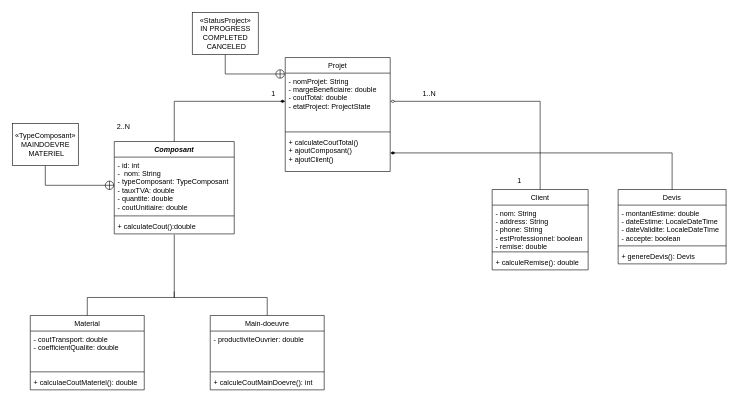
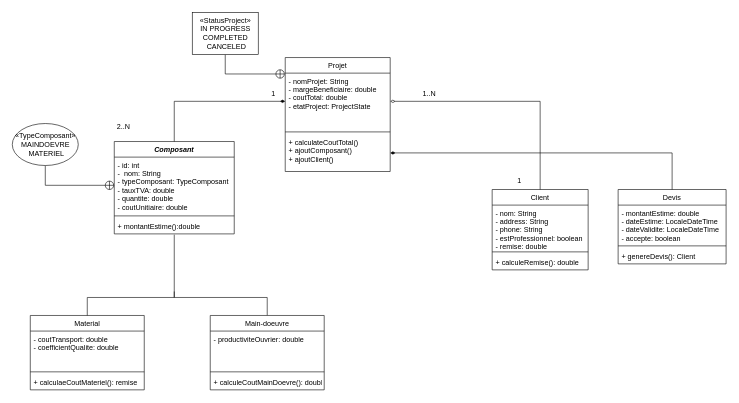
node "«TypeComposant» MAINDOEVRE MATERIEL": shape rectangle -> ellipse
node "+ calculateCout():double": label "+ calculateCout():double" -> "+ montantEstime():double"
node "+ genereDevis(): Devis": label "+ genereDevis(): Devis" -> "+ genereDevis(): Client"
node "+ calculaeCoutMateriel(): double": label "+ calculaeCoutMateriel(): double" -> "+ calculaeCoutMateriel(): remise"
node "+ calculeCoutMainDoevre(): int": label "+ calculeCoutMainDoevre(): int" -> "+ calculeCoutMainDoevre(): double"
